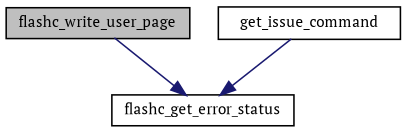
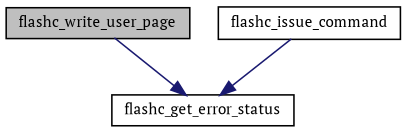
node "get_issue_command": label "get_issue_command" -> "flashc_issue_command"
